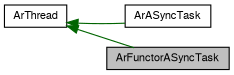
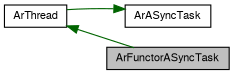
edge "ArASyncTask" -> "ArThread": reversed
